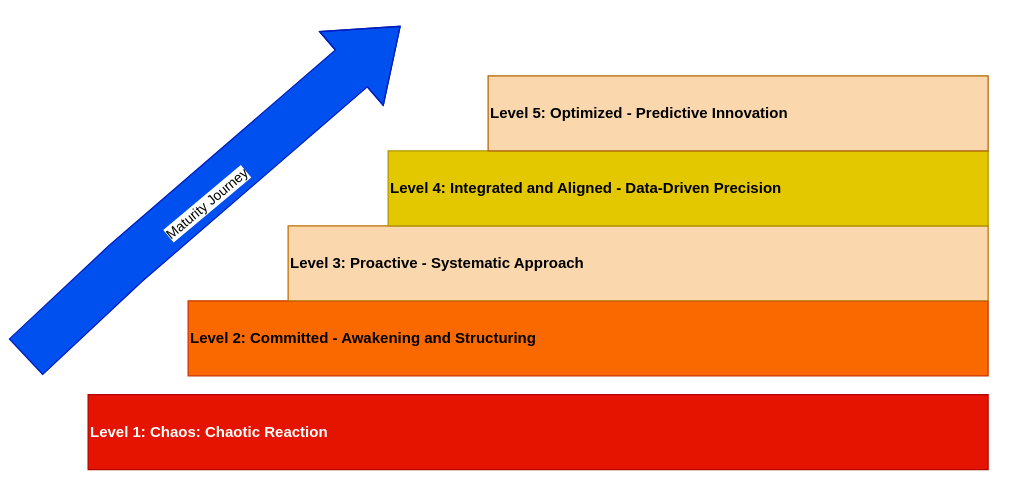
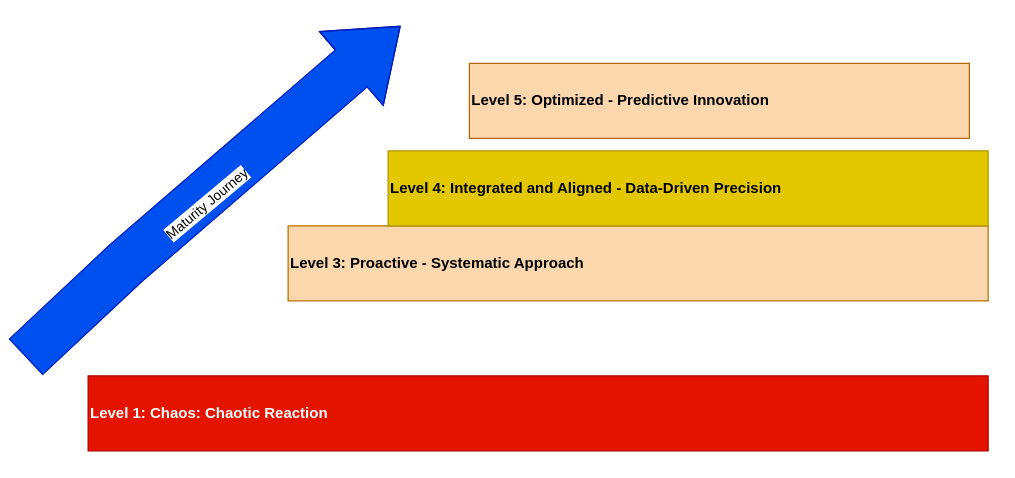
node "Level 5: Optimized - Predictive Innovation": moved (738, 113) -> (719, 101)
node "Level 2: Committed - Awakening and Structuring": removed
node "Level 1: Chaos: Chaotic Reaction": moved (538, 432) -> (538, 413)
